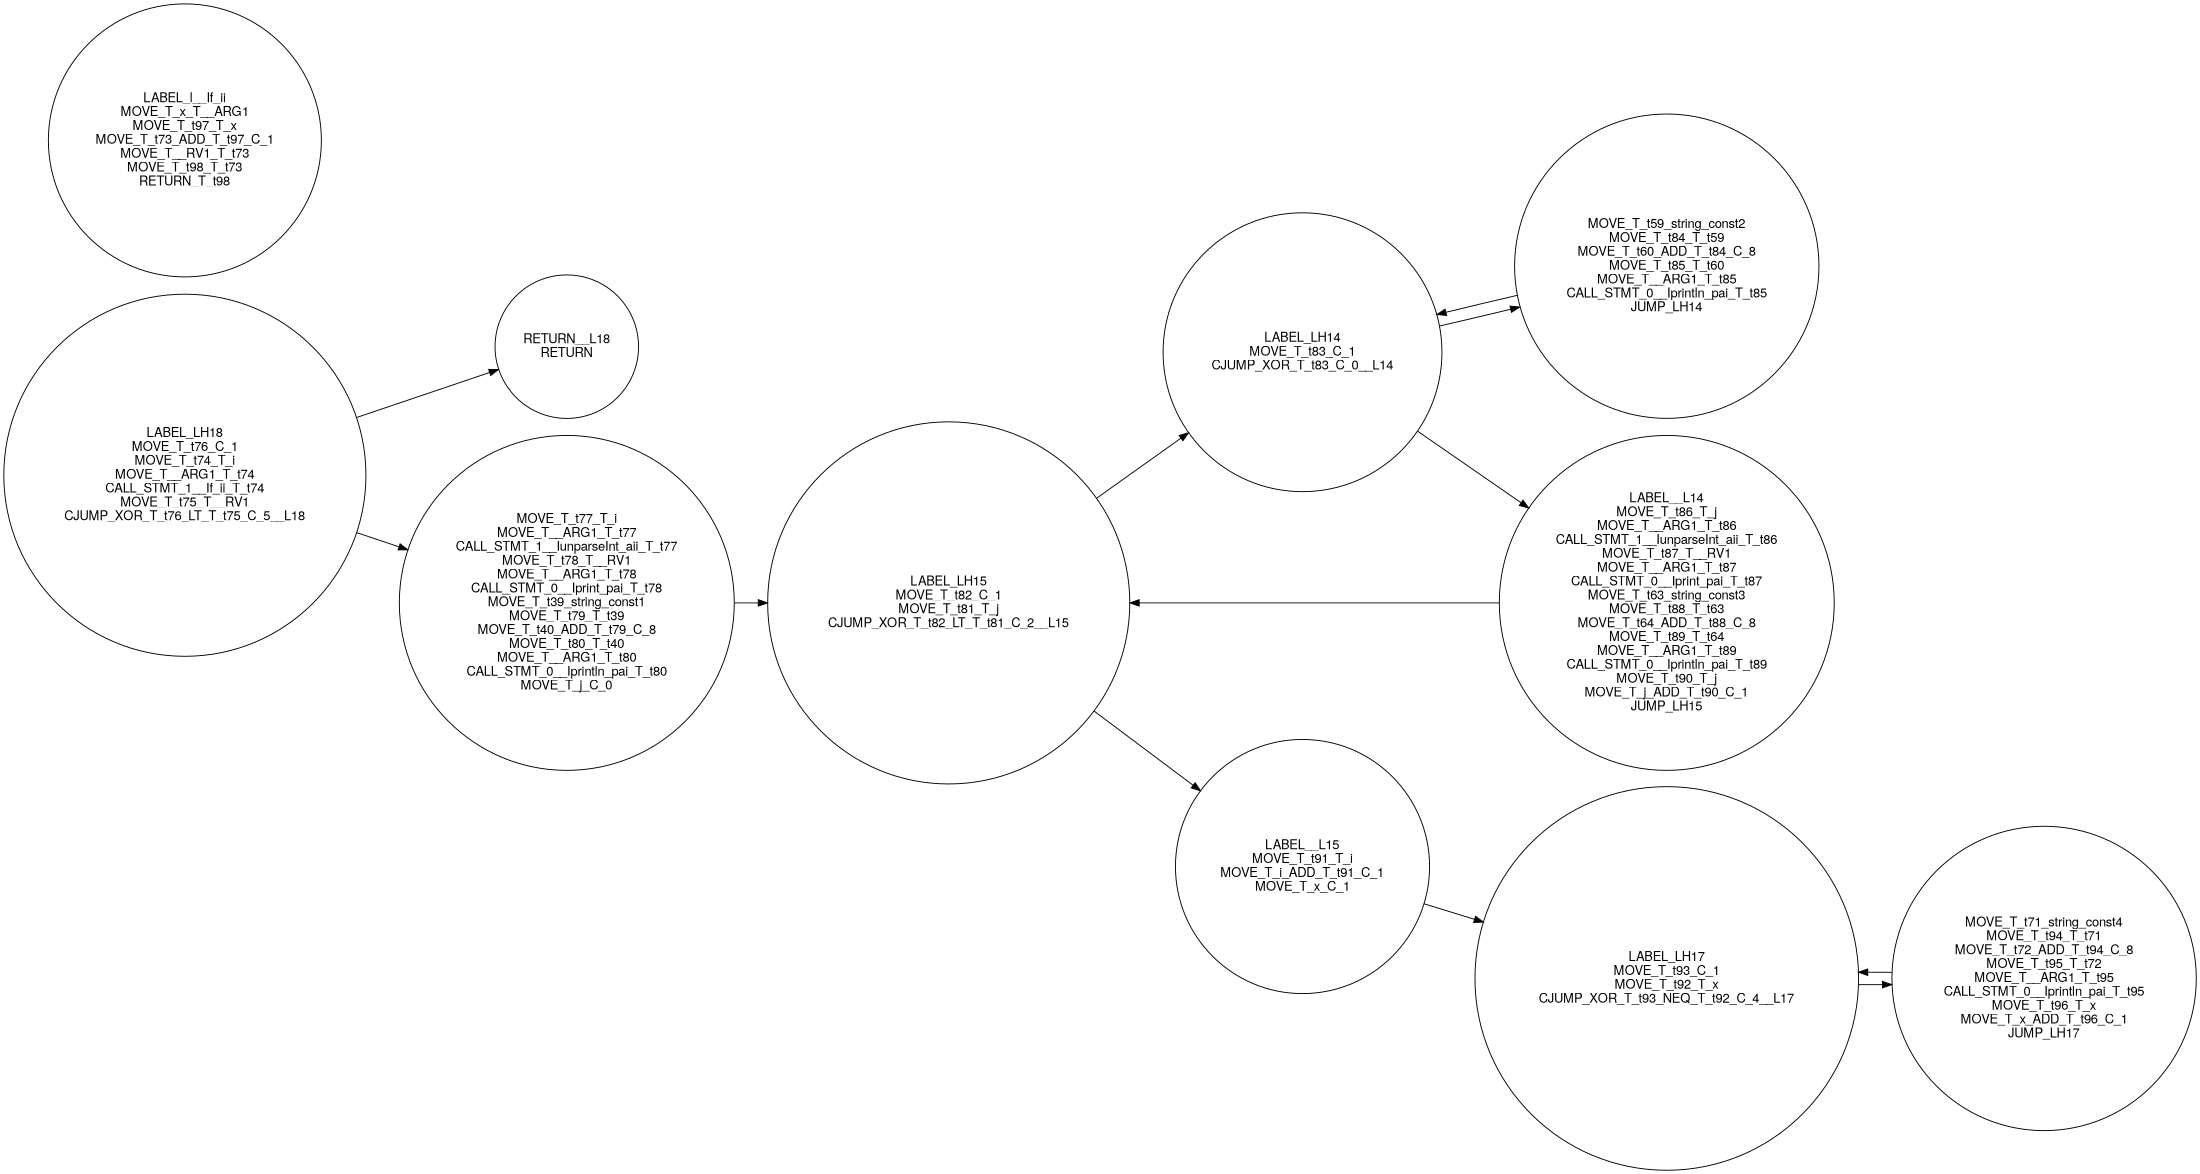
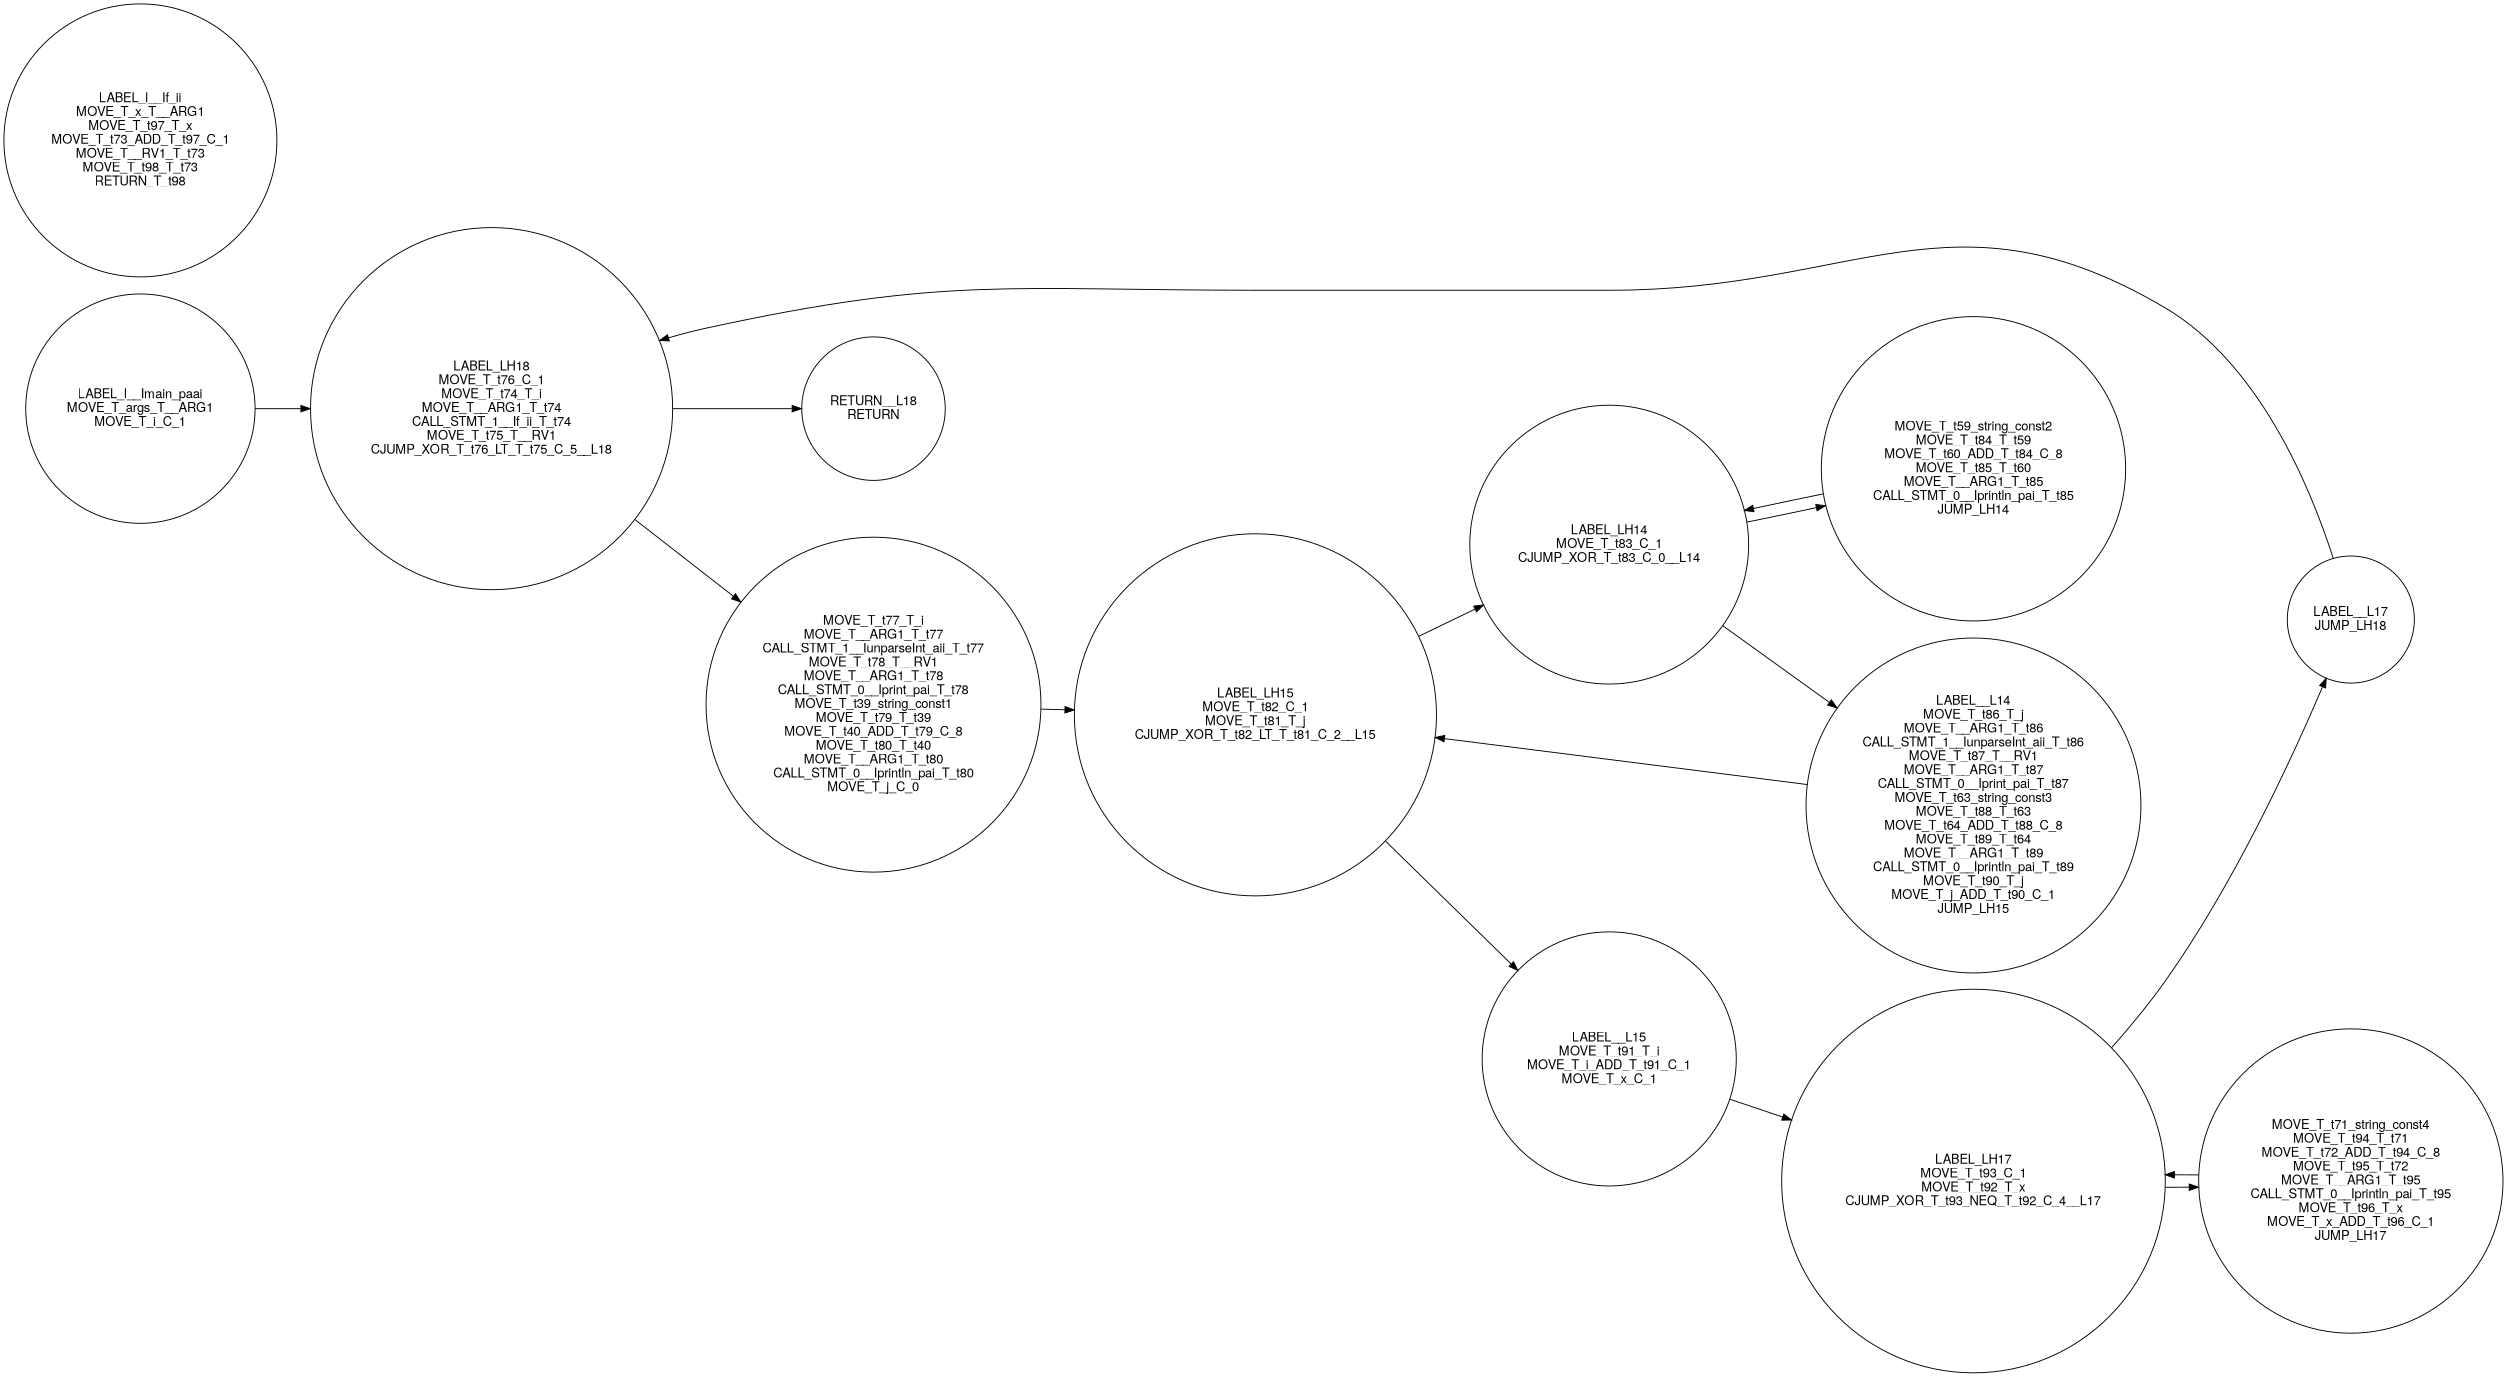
node "LABEL_l__Imain_paai MOVE_T_args_T__ARG1 MOVE_T_i_C_1": added
node "LABEL__L17 JUMP_LH18": added
